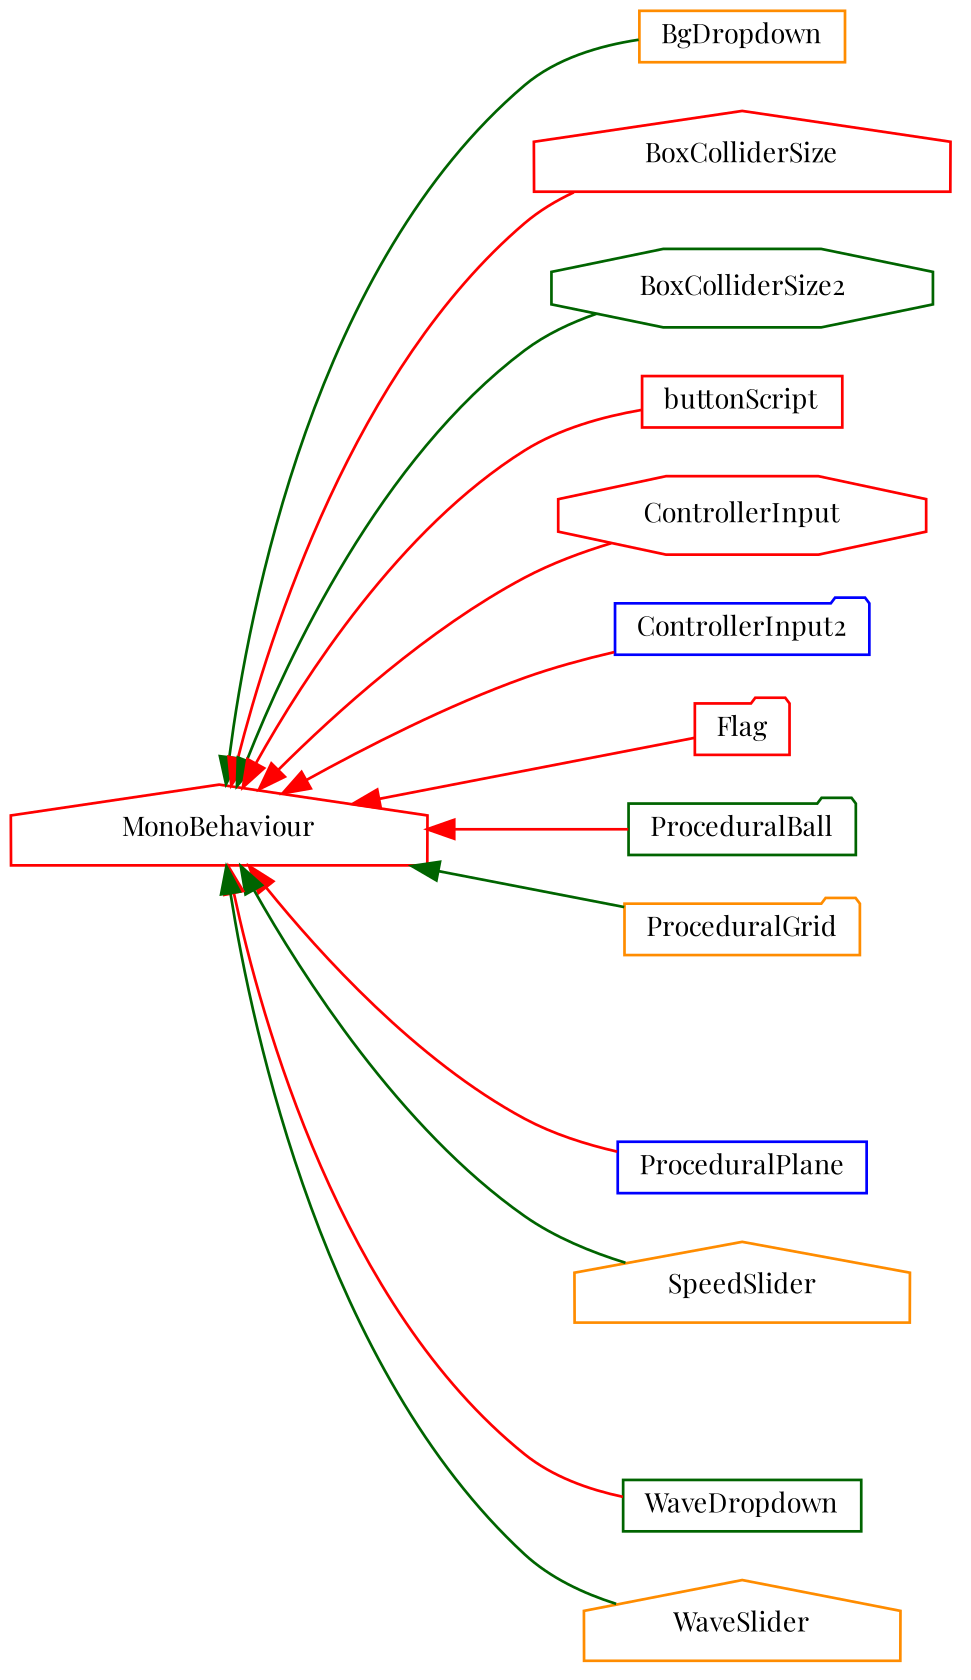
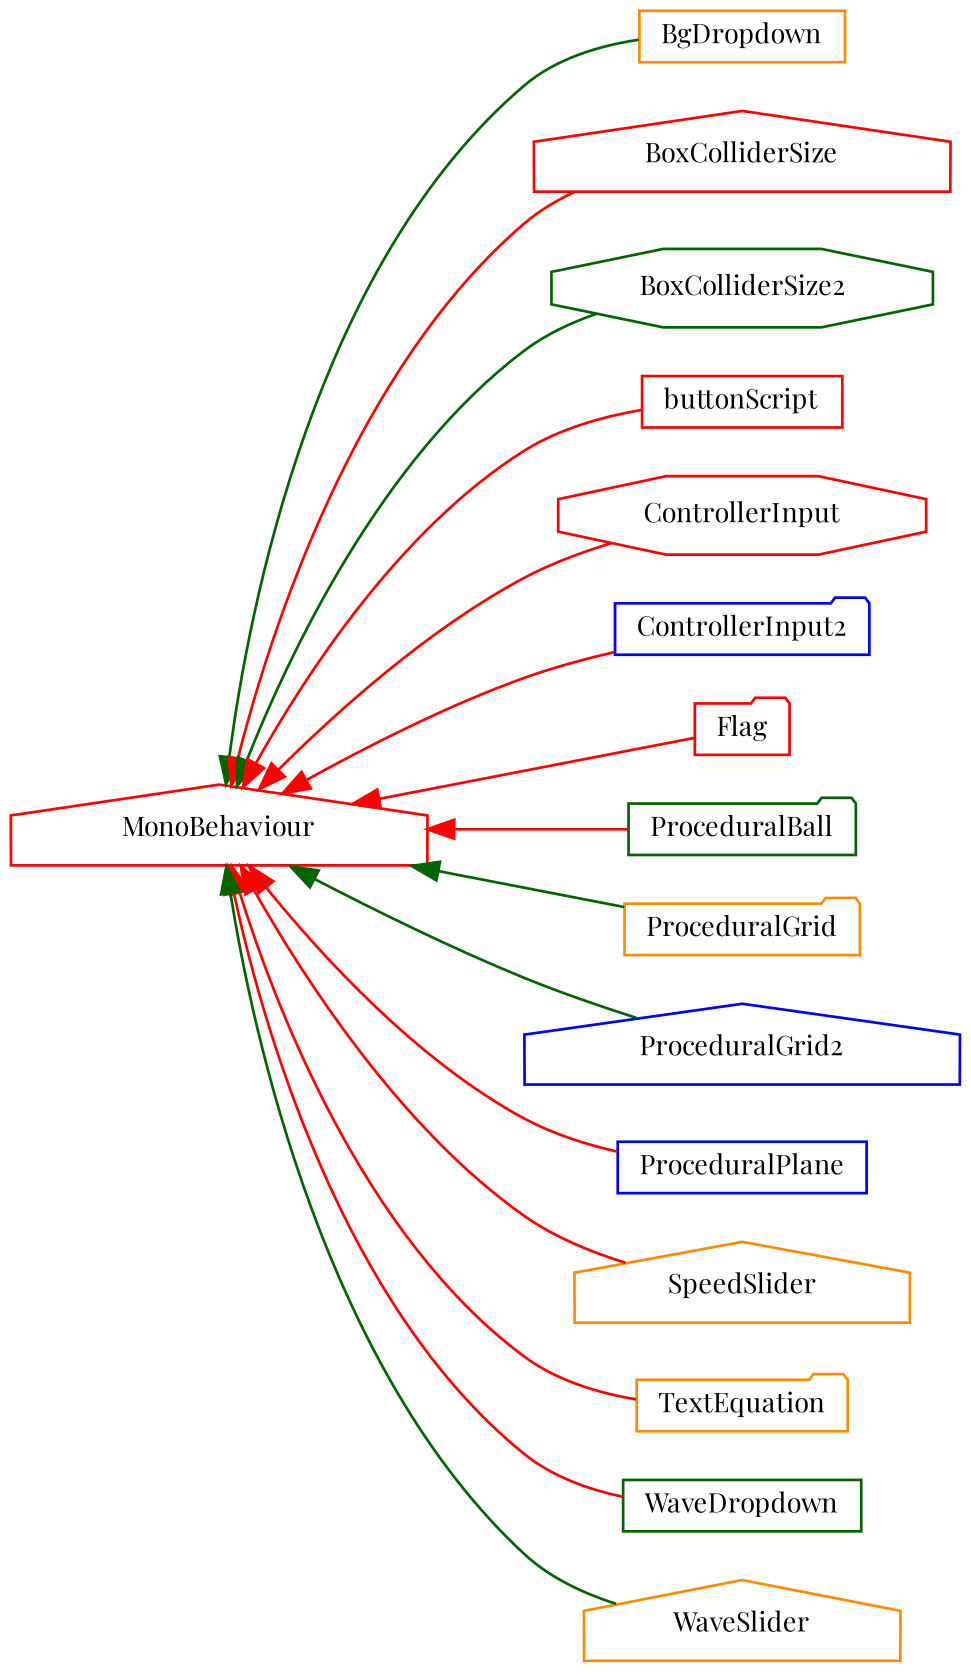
node "ProceduralGrid2": added
edge "SpeedSlider" -> "MonoBehaviour": color darkgreen -> red
node "TextEquation": added
